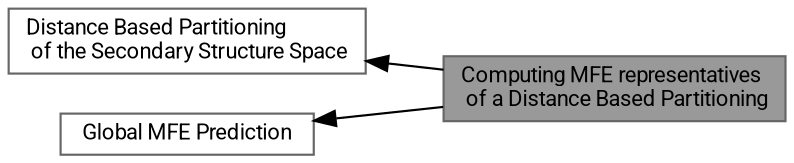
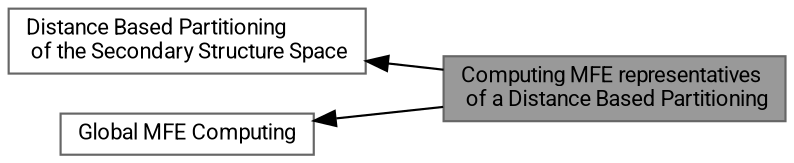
node "Global MFE Prediction": label "Global MFE Prediction" -> "Global MFE Computing"
